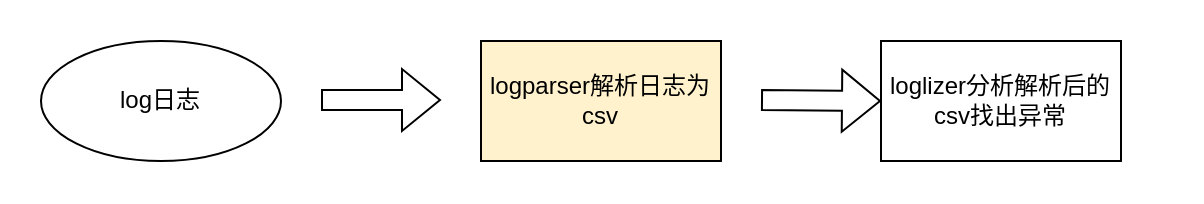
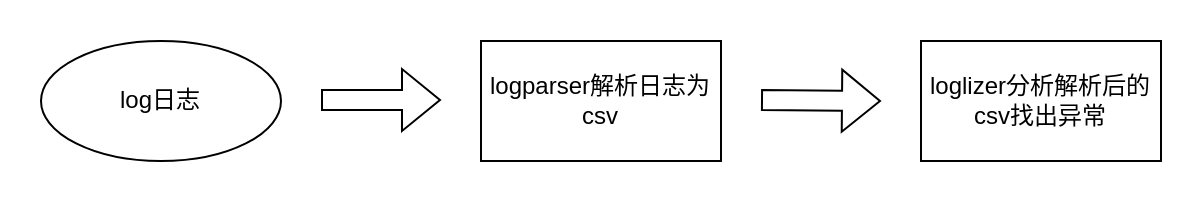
node "logparser解析日志为csv": fillcolor #fff2cc -> #ffffff
node "loglizer分析解析后的csv找出异常": moved (1001, 101) -> (1041, 101)
